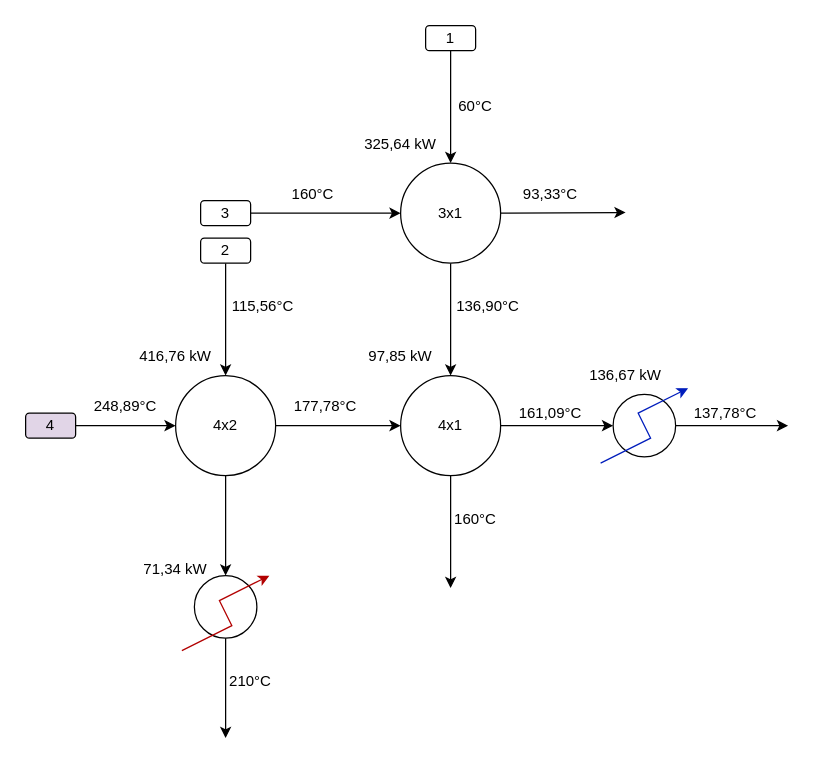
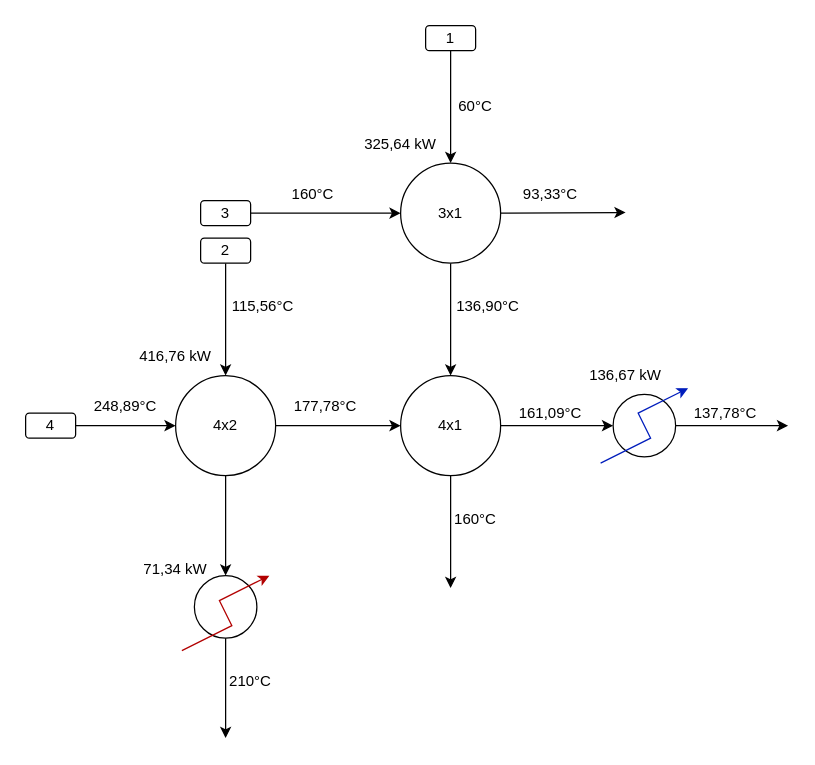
node "97,85 kW": removed
node "4": fillcolor #e1d5e7 -> #ffffff
